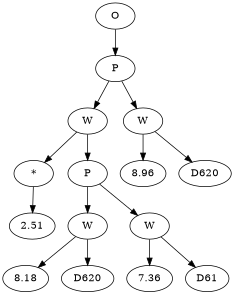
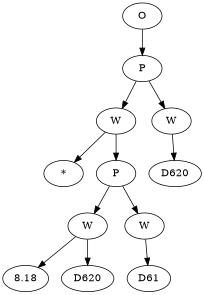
node "8.96": removed
node "2.51": removed
node "7.36": removed
